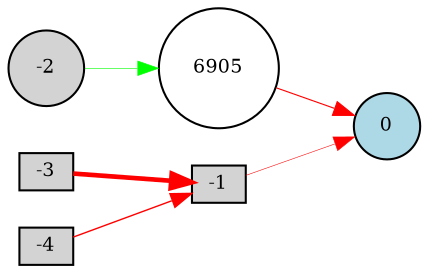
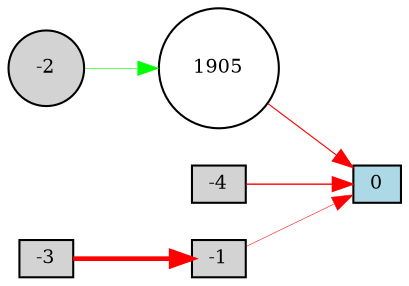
node "6905": label "6905" -> "1905"
node "0": shape circle -> box
edge "-4" -> "-1": now "-4" -> "0"
